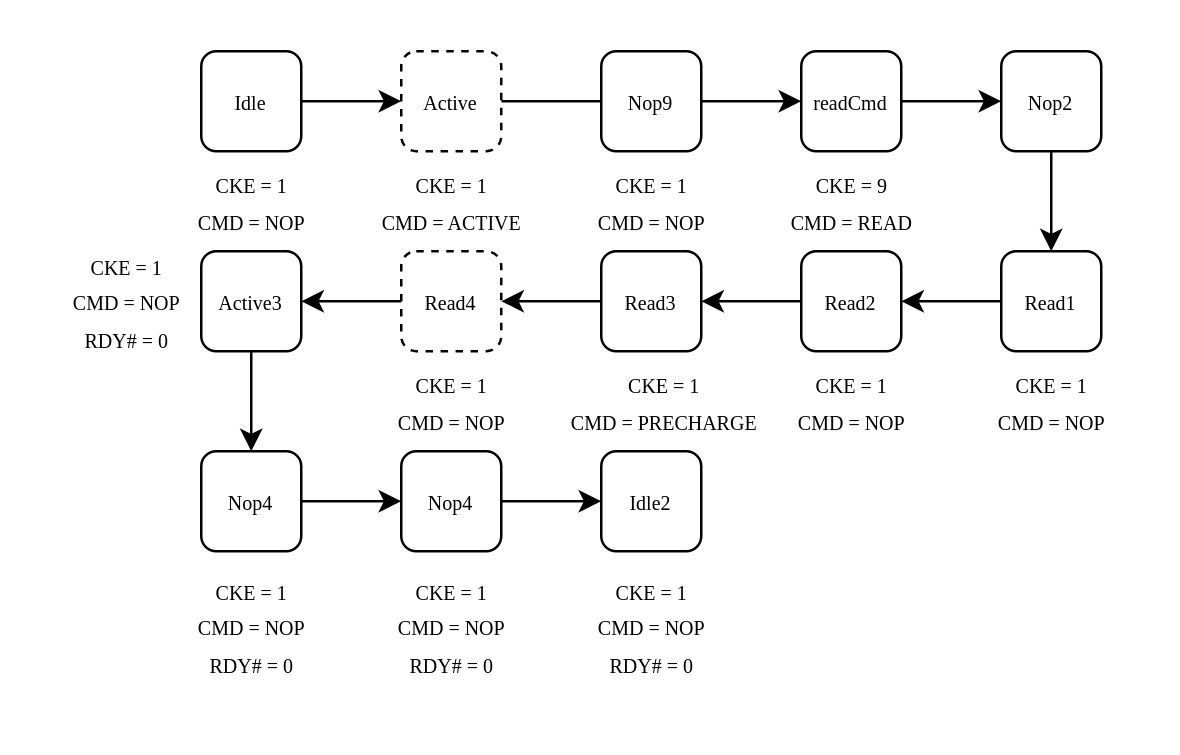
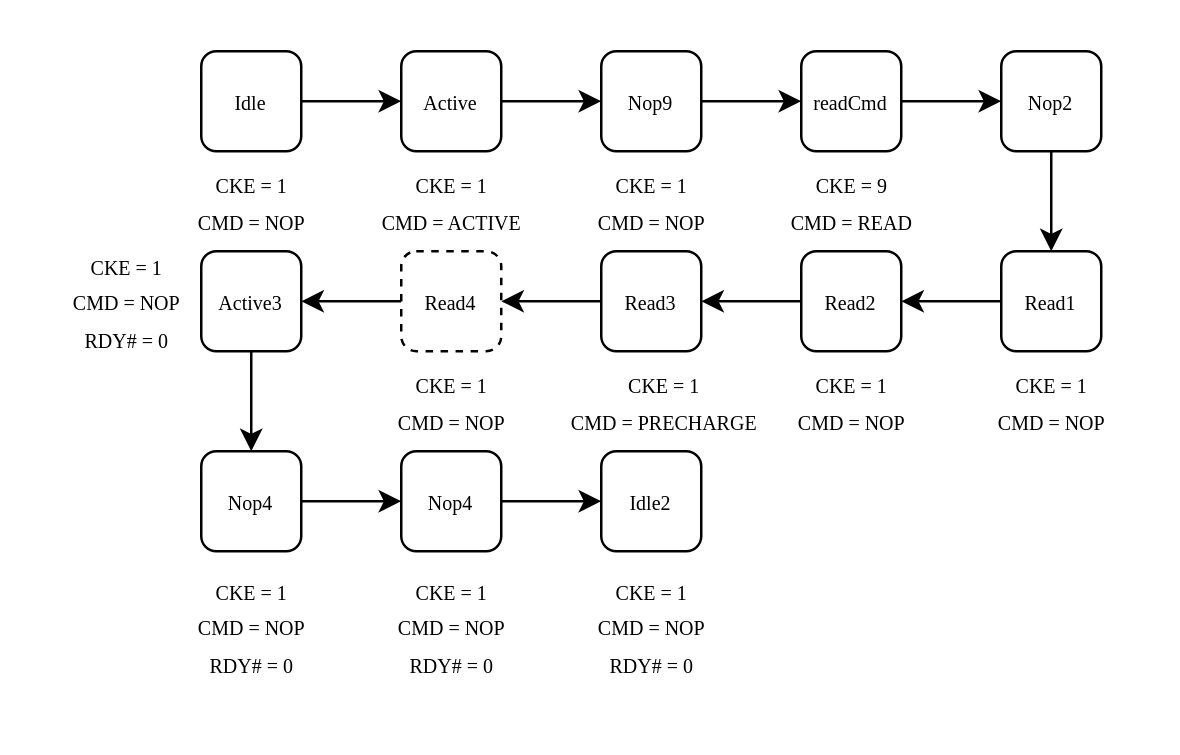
node "Active": style dashed -> solid
edge "Active" -- "Nop9": arrowhead none -> classic
